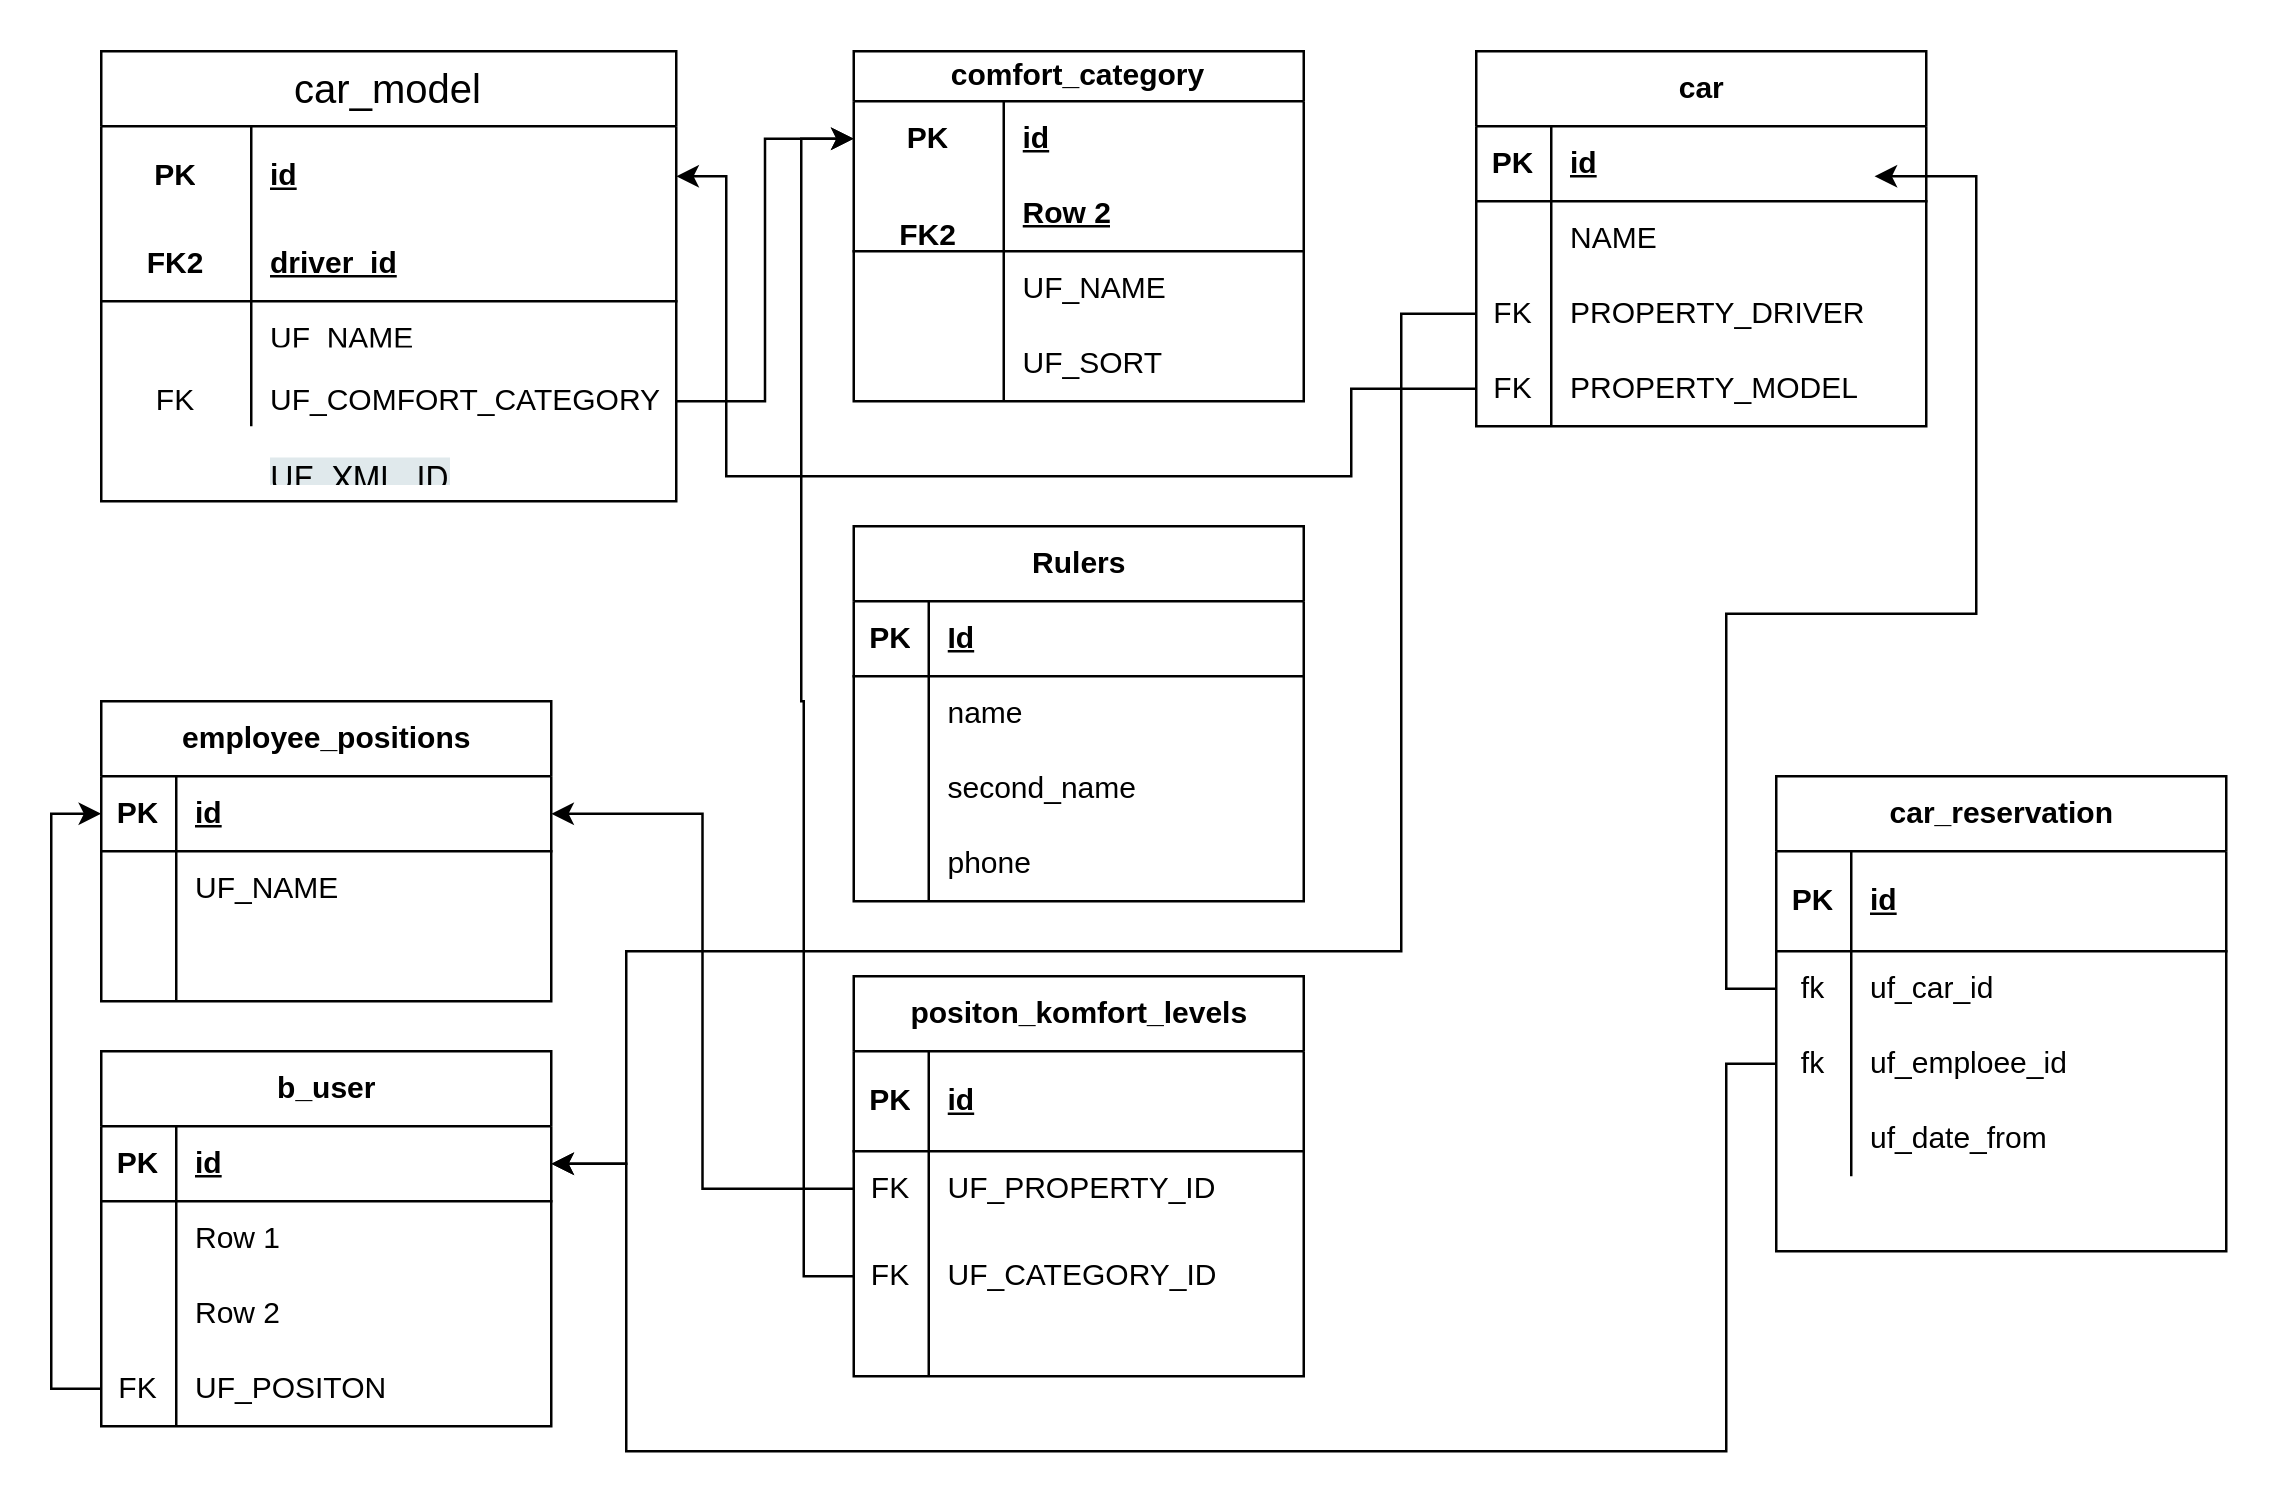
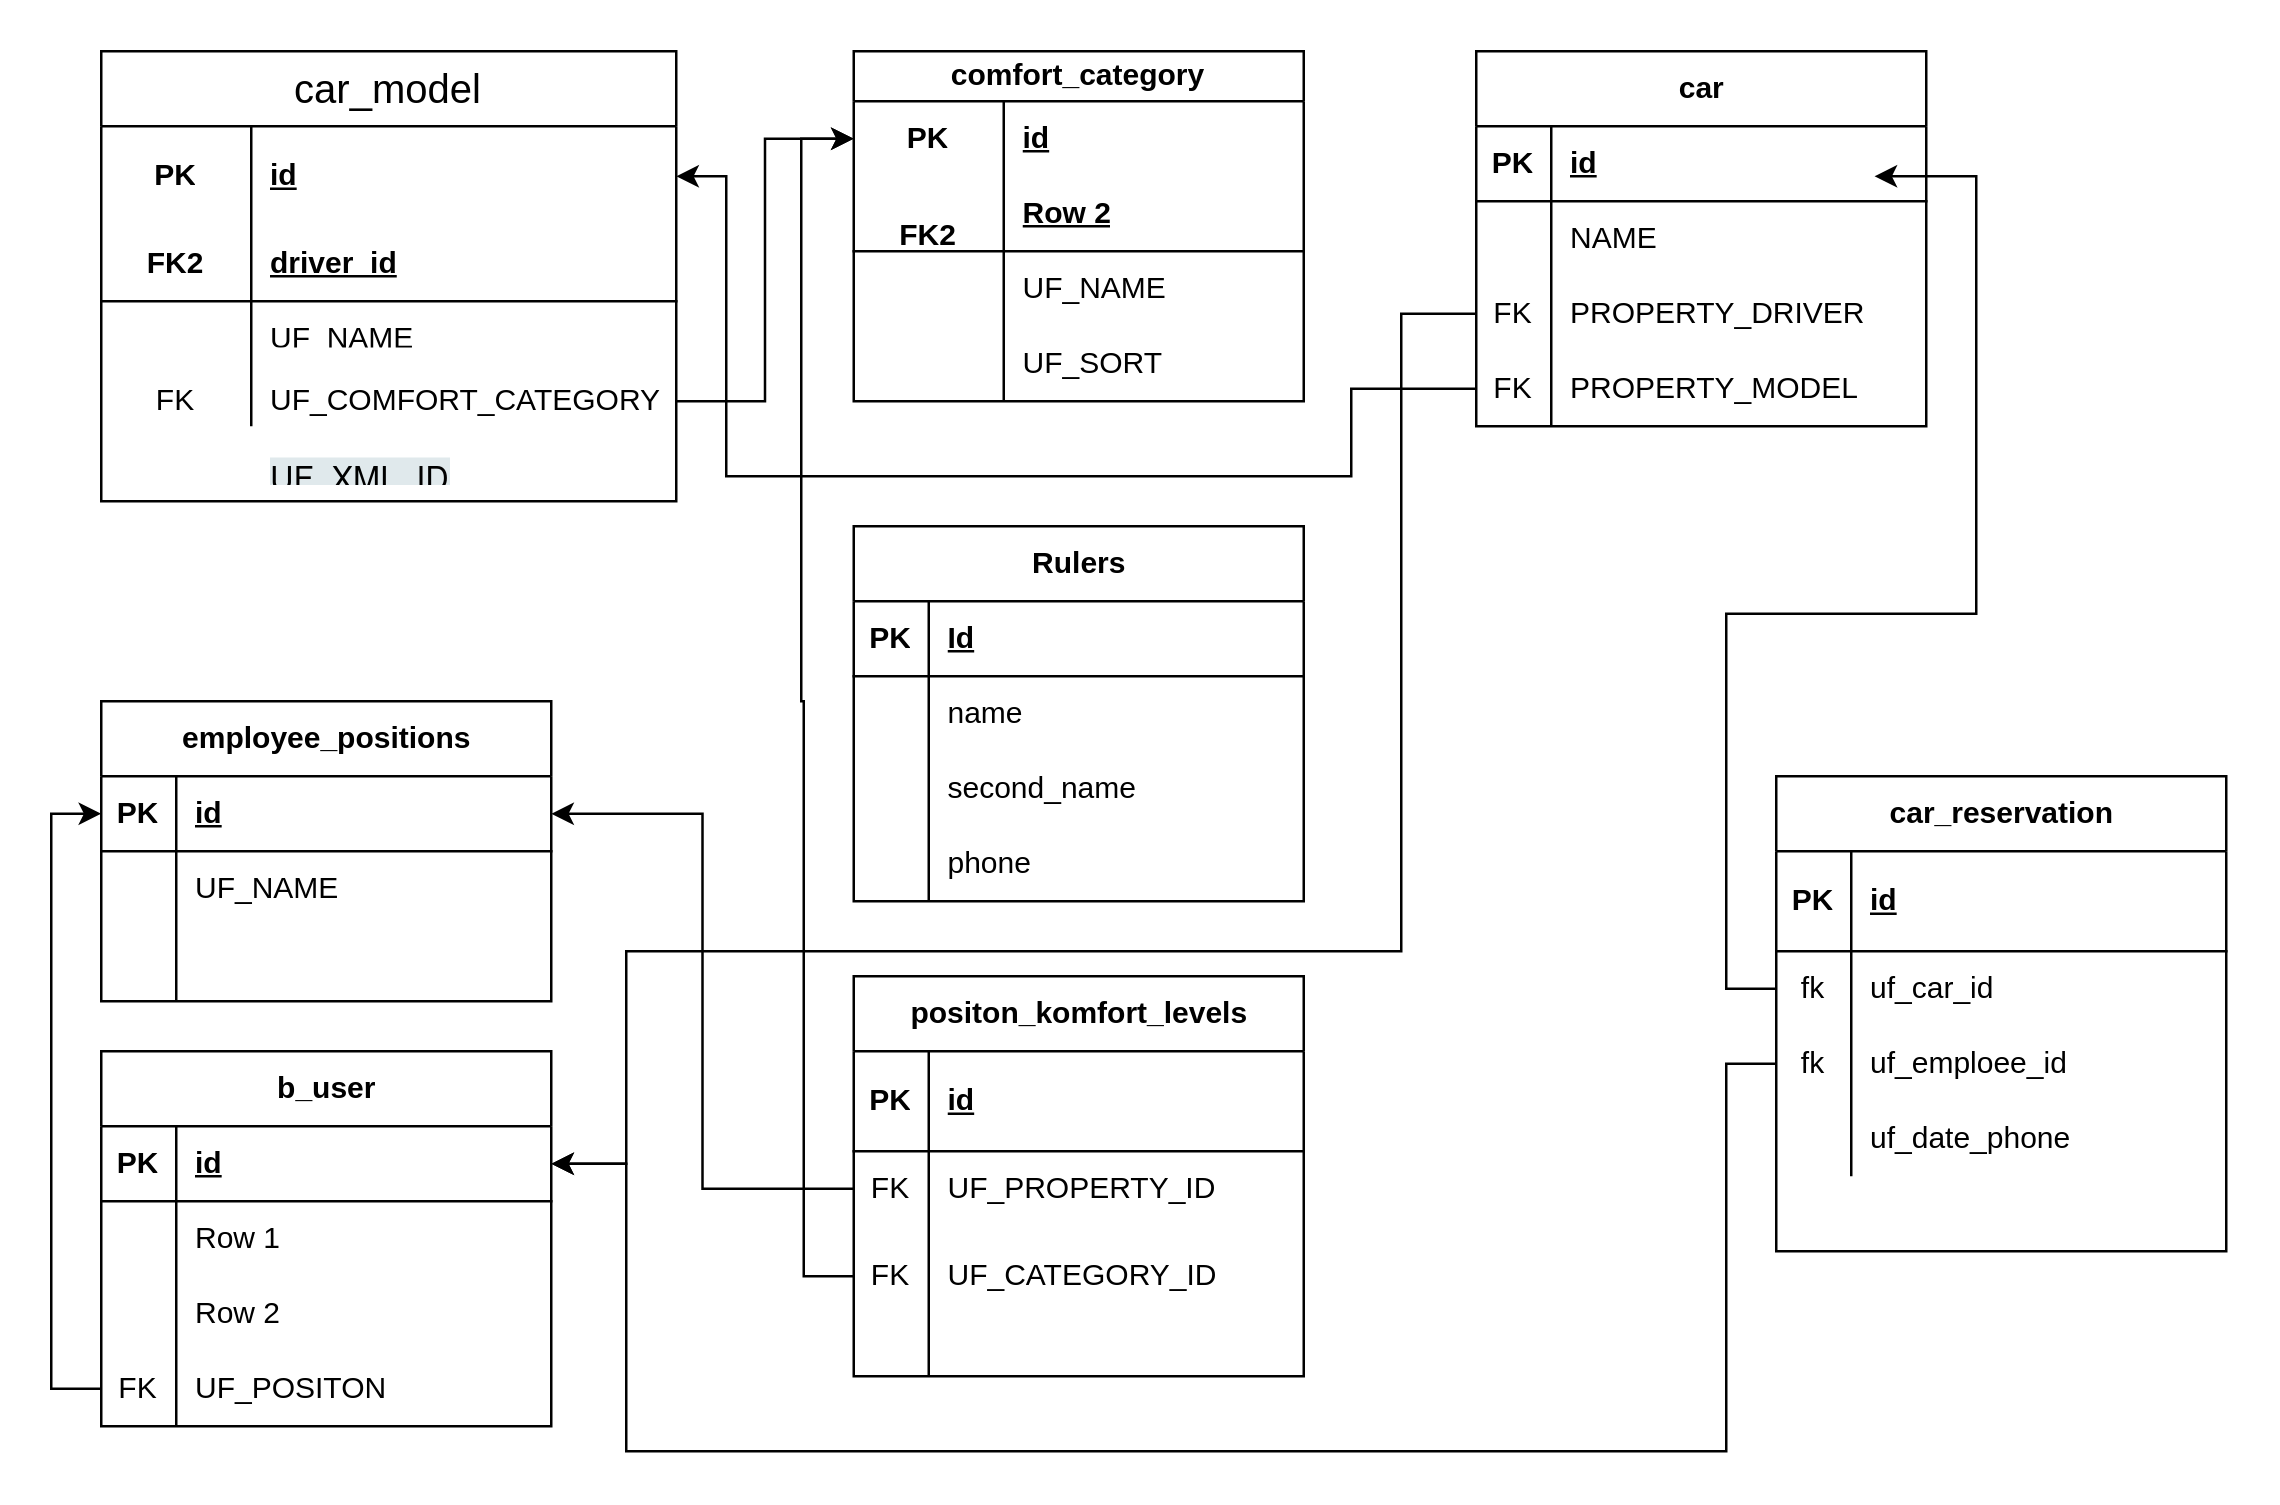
node "uf_date_from": label "uf_date_from" -> "uf_date_phone"
